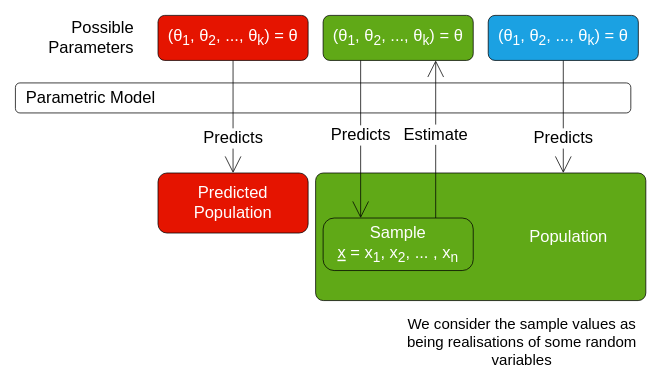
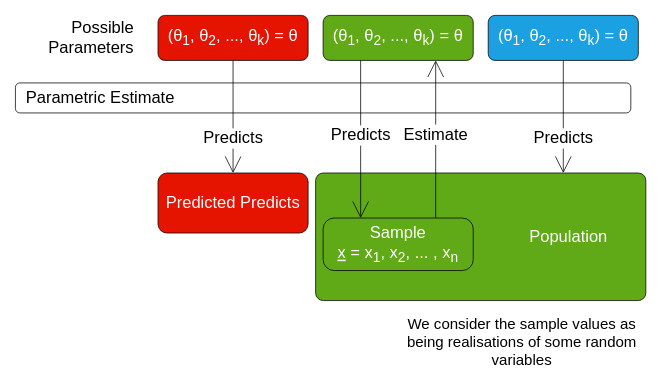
node "Parametric Model": label "Parametric Model" -> "Parametric Estimate"
node "Predicted Population": label "Predicted Population" -> "Predicted Predicts"
